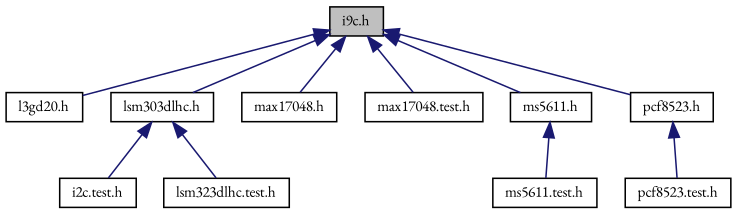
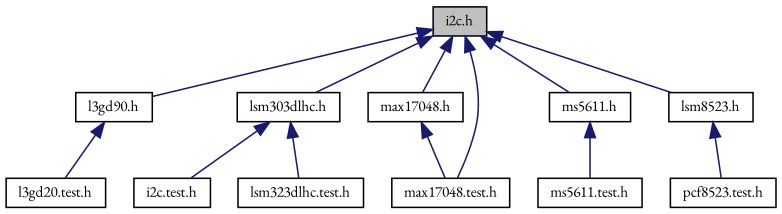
node "i9c.h": label "i9c.h" -> "i2c.h"
node "l3gd20.h": label "l3gd20.h" -> "l3gd90.h"
node "pcf8523.h": label "pcf8523.h" -> "lsm8523.h"
edge "max17048.test.h" -> "max17048.h": added
node "l3gd20.test.h": added
